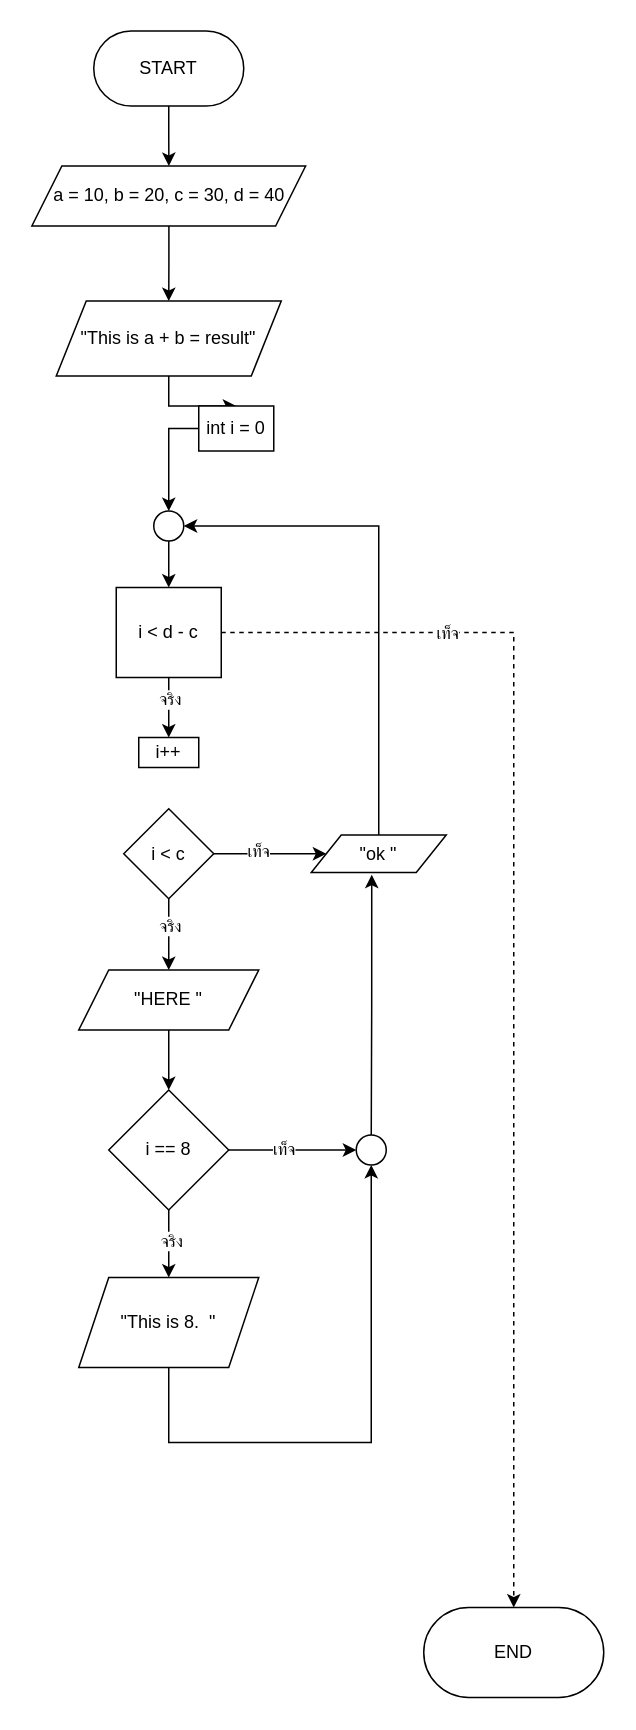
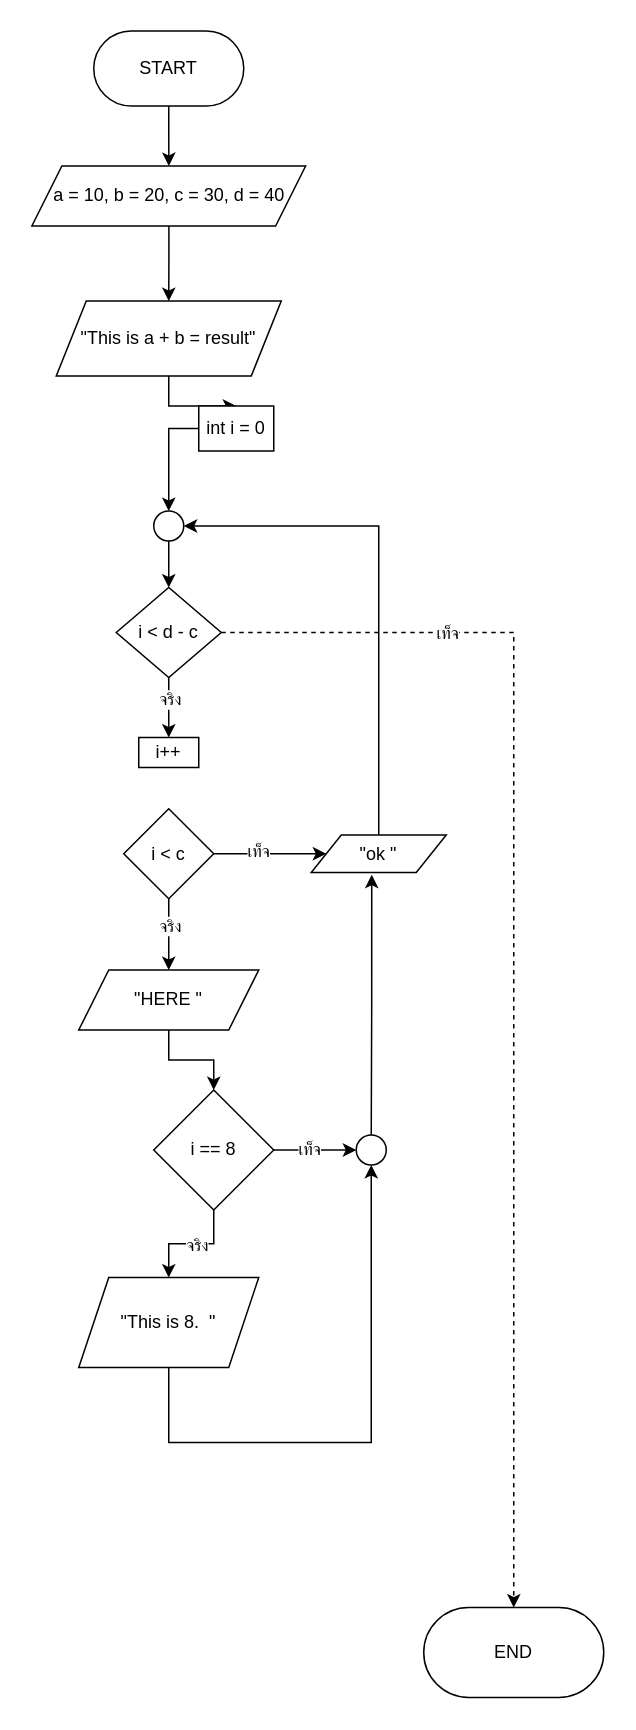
node "i < d - c": shape rectangle -> diamond
node "i == 8": moved (169, 1150) -> (214, 1150)
